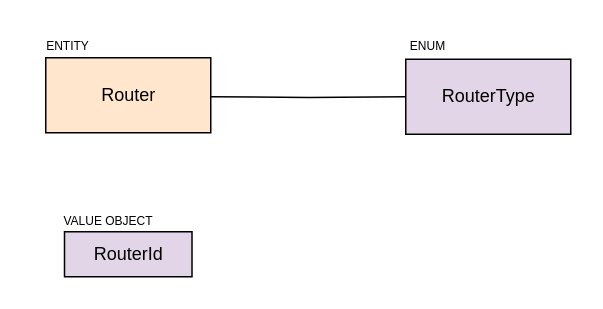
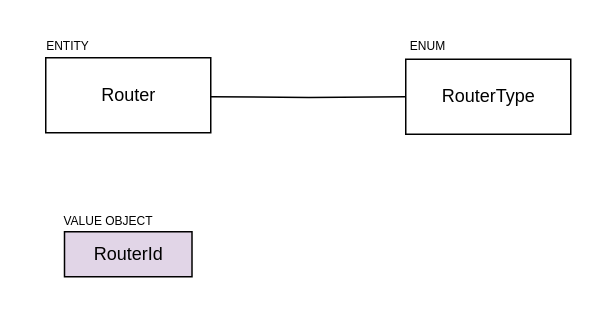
node "Router": fillcolor #ffe6cc -> #ffffff
node "RouterType": fillcolor #e1d5e7 -> #ffffff
